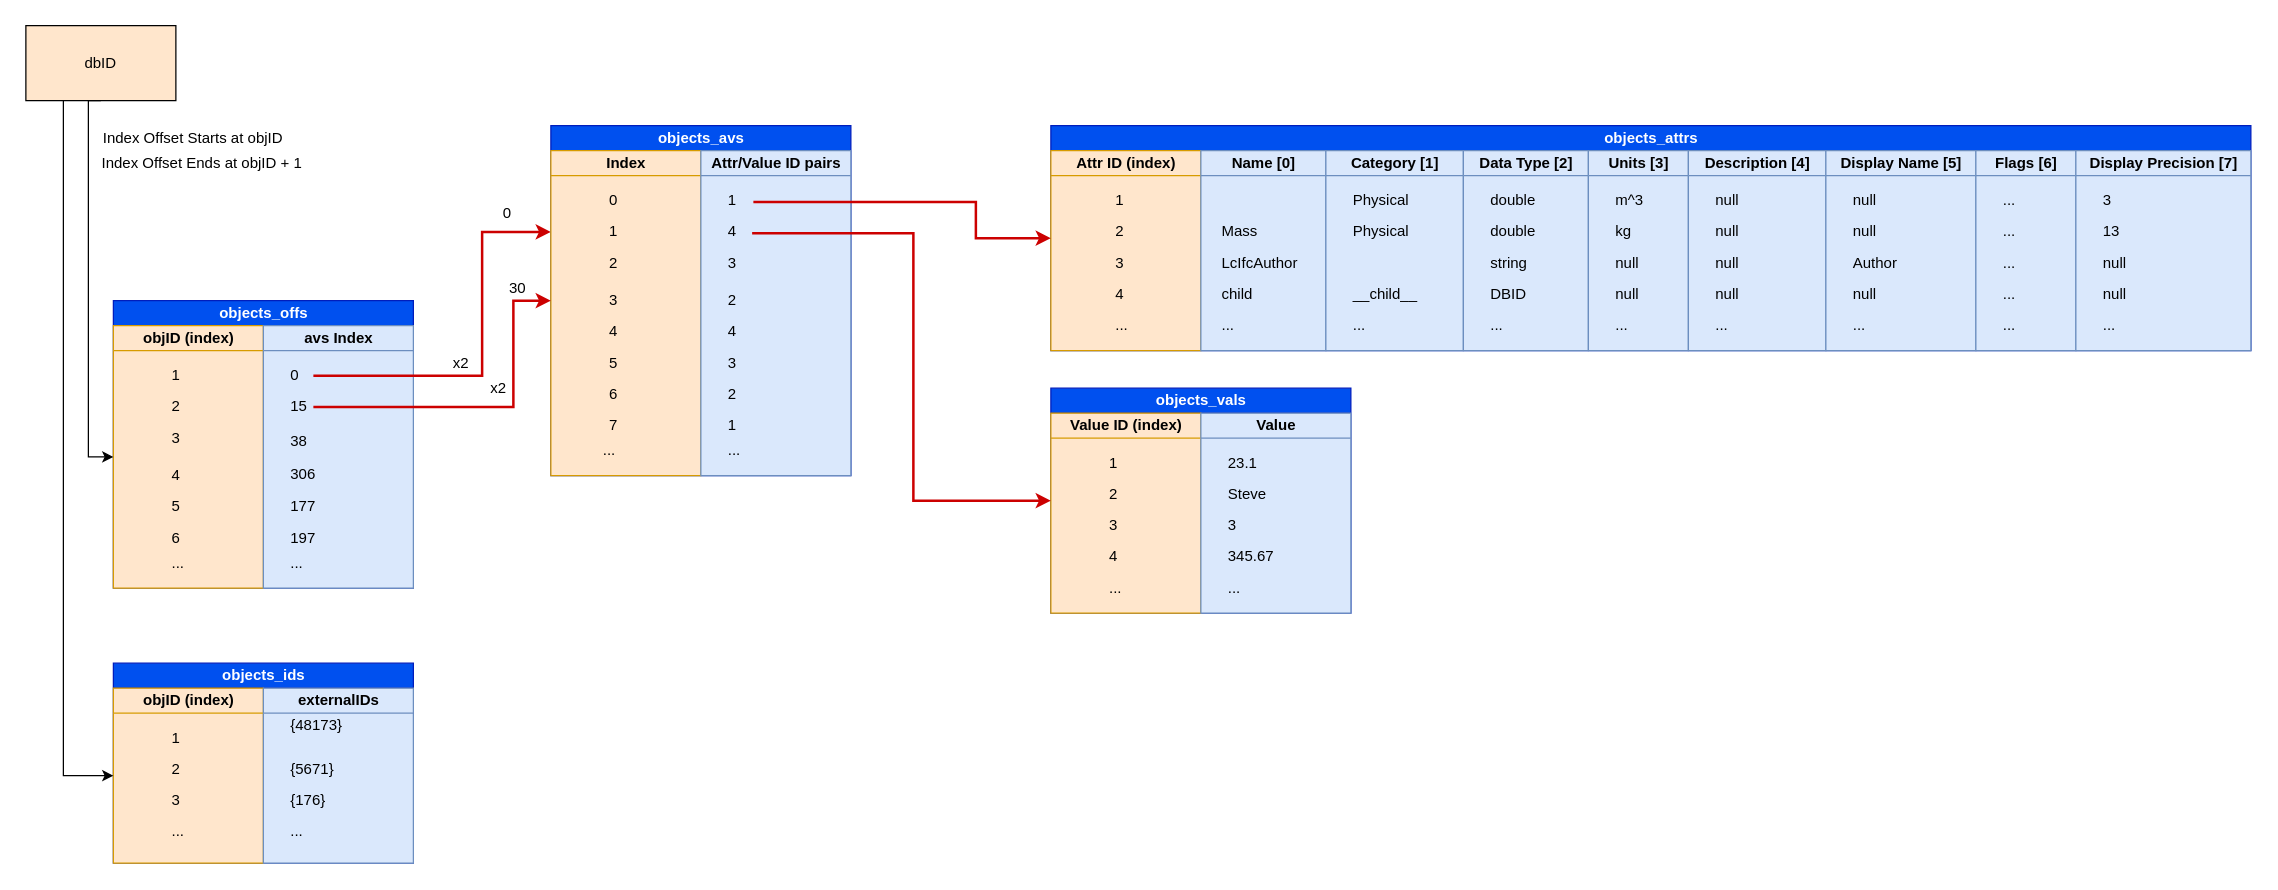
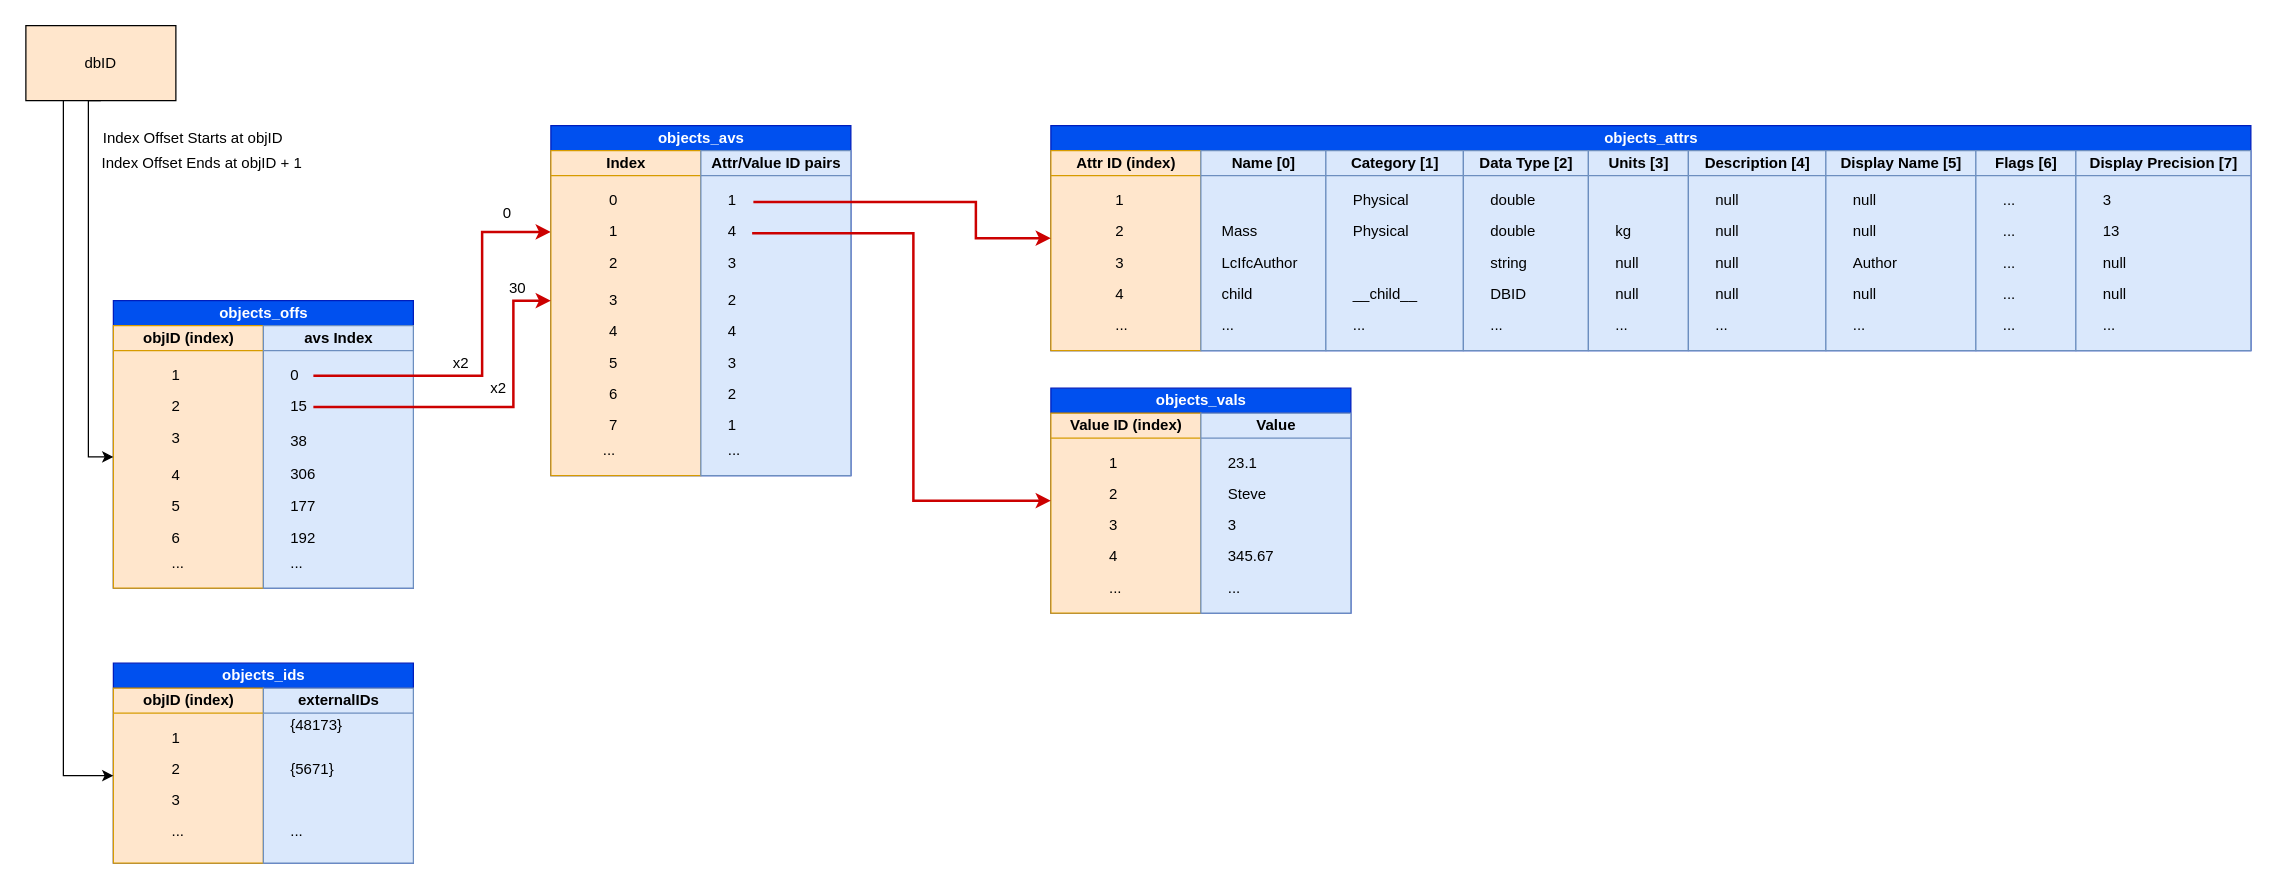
node "m^3": removed
node "197": label "197" -> "192"
node "{176}": removed
